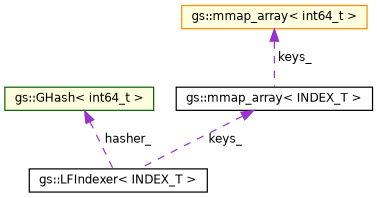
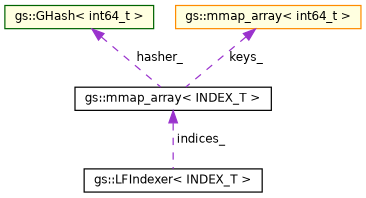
edge "gs::LFIndexer< INDEX_T >" -> "gs::mmap_array< INDEX_T >": label " keys_" -> " indices_"
edge "gs::LFIndexer< INDEX_T >" -> "gs::GHash< int64_t >": now "gs::mmap_array< INDEX_T >" -> "gs::GHash< int64_t >"
